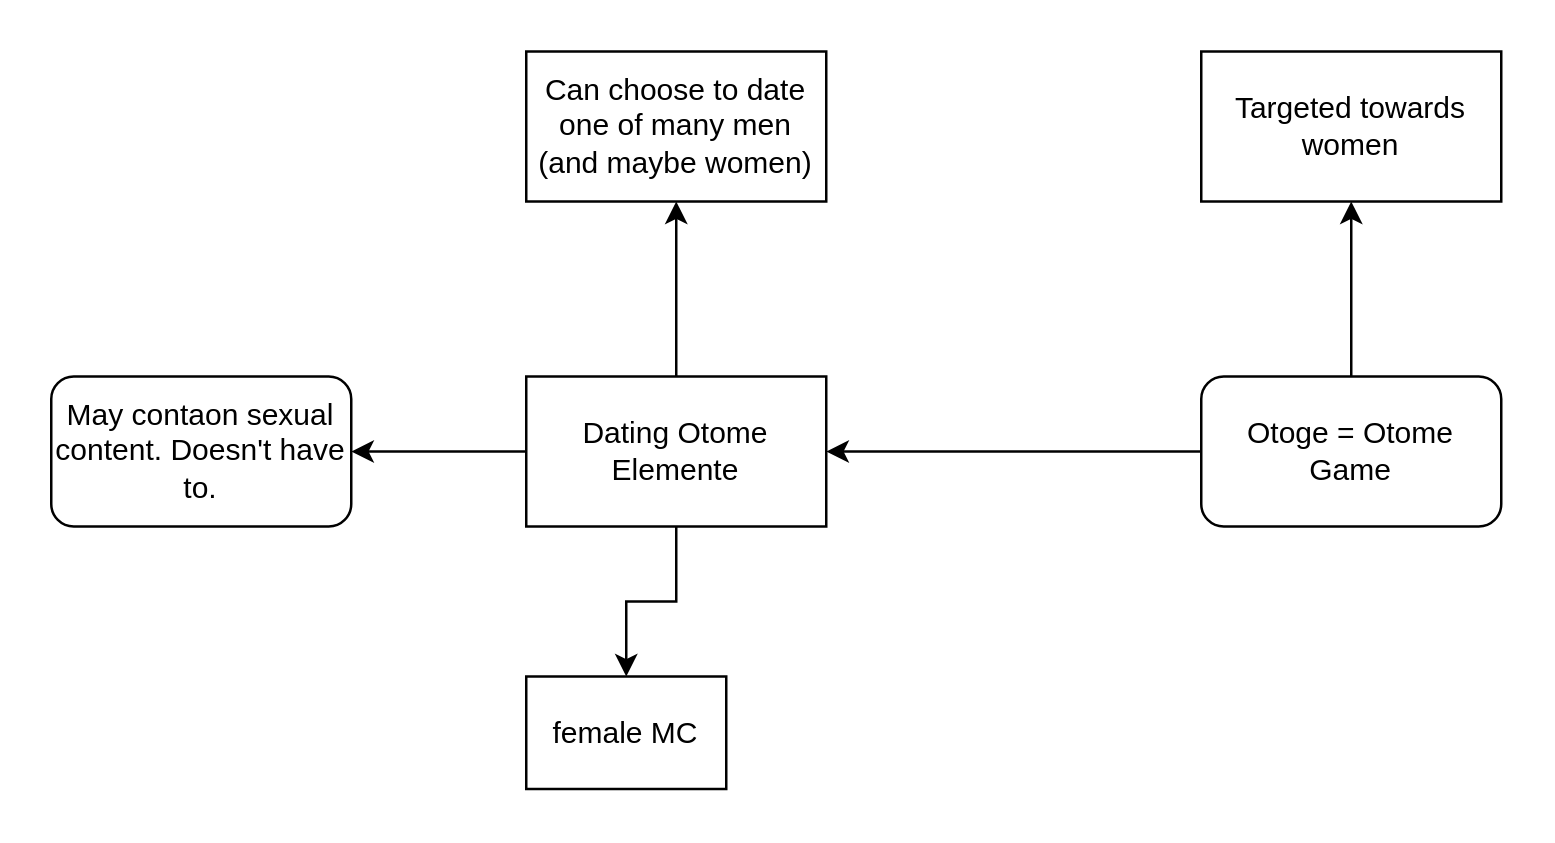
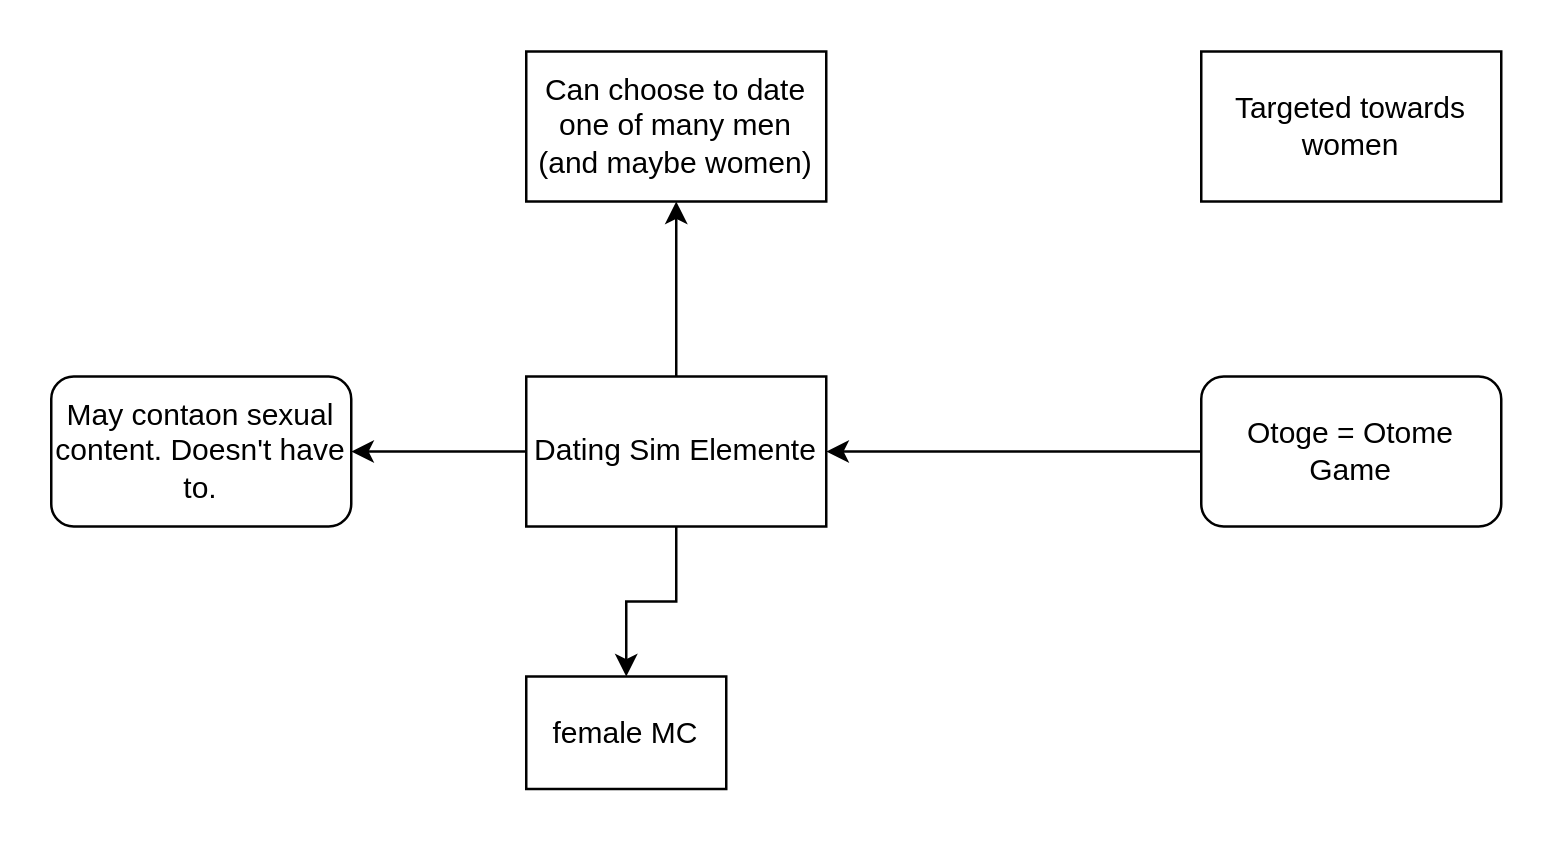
edge "Otoge = Otome Game" -> "Targeted towards women": removed
node "Dating Otome Elemente": label "Dating Otome Elemente" -> "Dating Sim Elemente"
